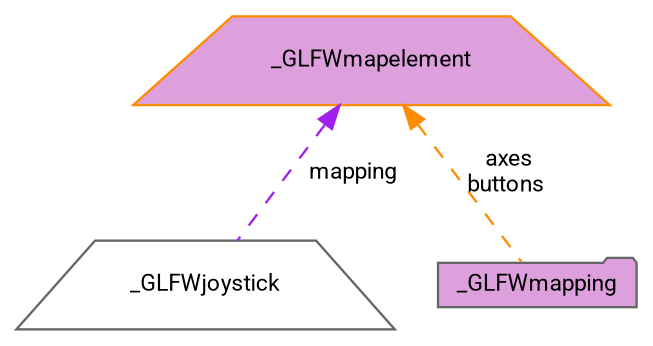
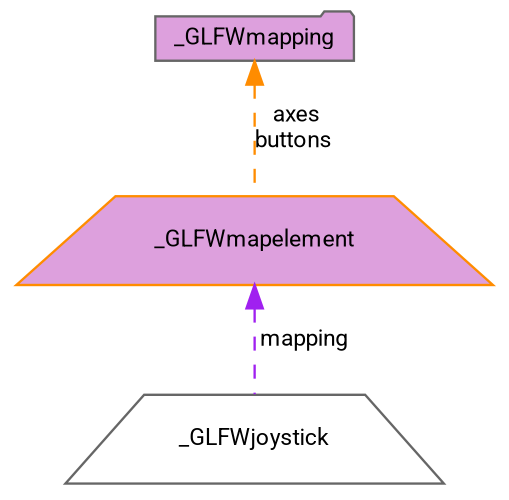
edge "_GLFWmapping" -> "_GLFWmapelement": reversed
